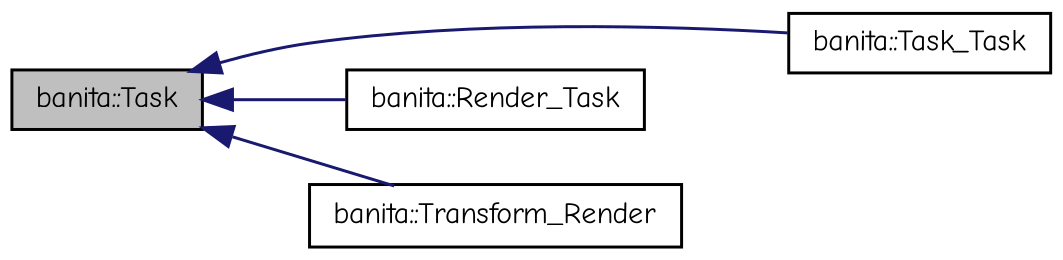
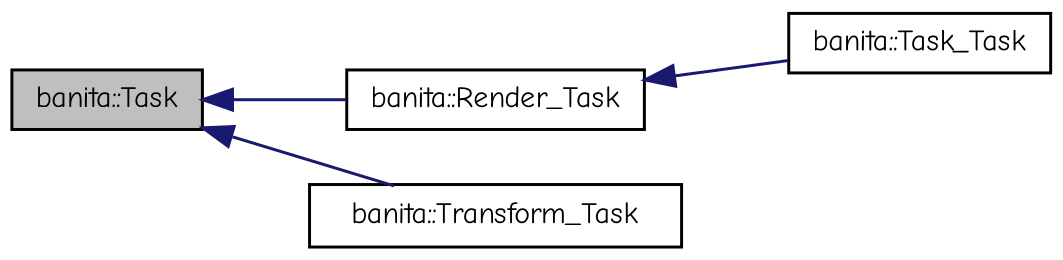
edge "banita::Task_Task" -> "banita::Task": now "banita::Task_Task" -> "banita::Render_Task"
node "banita::Transform_Render": label "banita::Transform_Render" -> "banita::Transform_Task"
